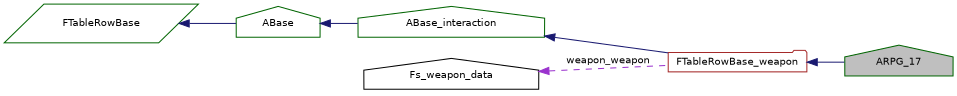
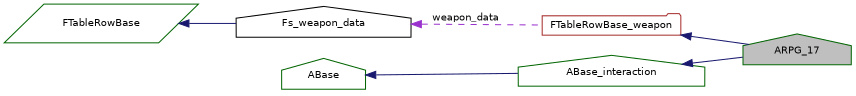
edge "ABase" -> "FTableRowBase": now "Fs_weapon_data" -> "FTableRowBase"
edge "FTableRowBase_weapon" -> "ABase_interaction": now "ARPG_17" -> "ABase_interaction"
edge "FTableRowBase_weapon" -> "Fs_weapon_data": label " weapon_weapon" -> " weapon_data"
